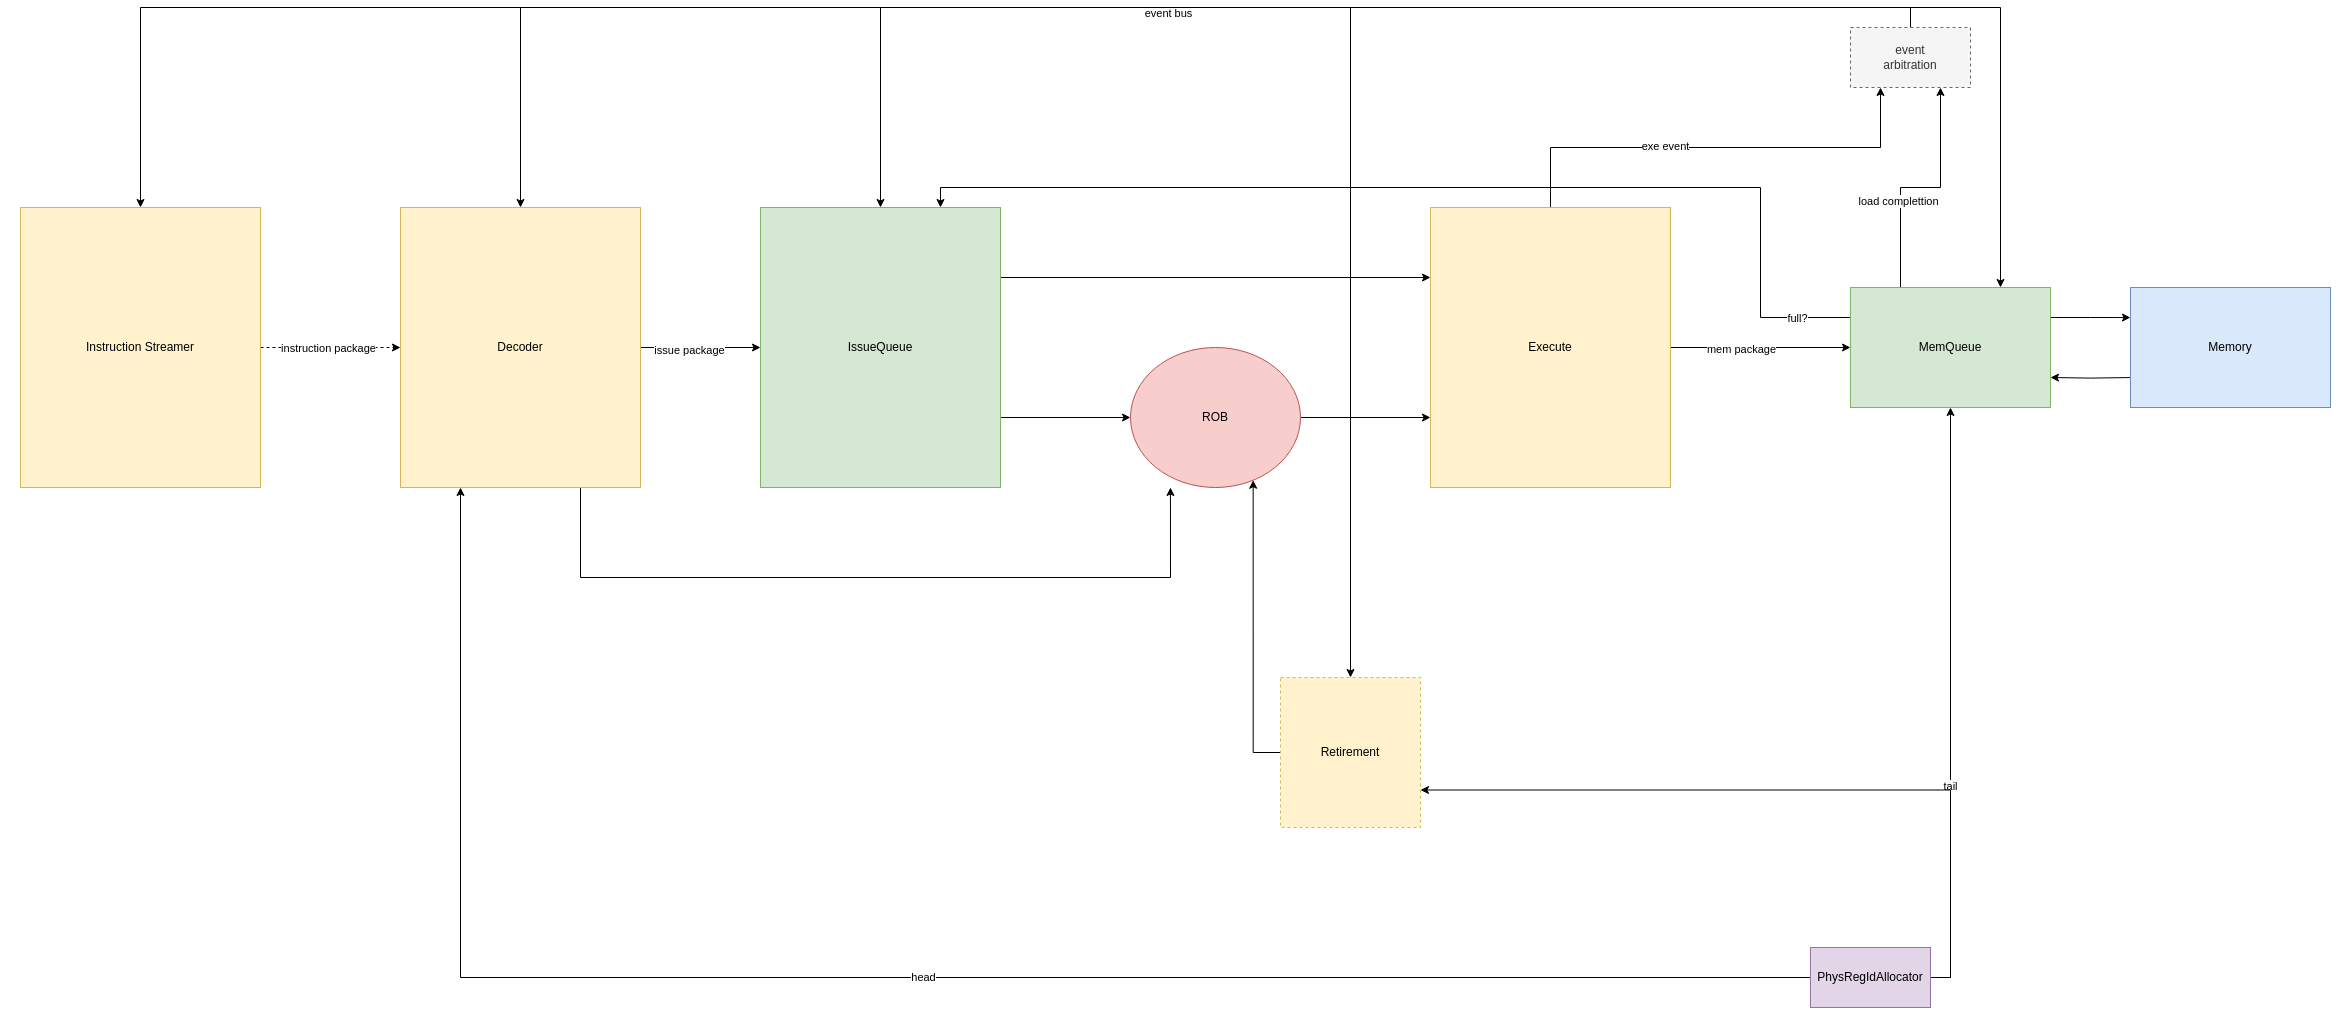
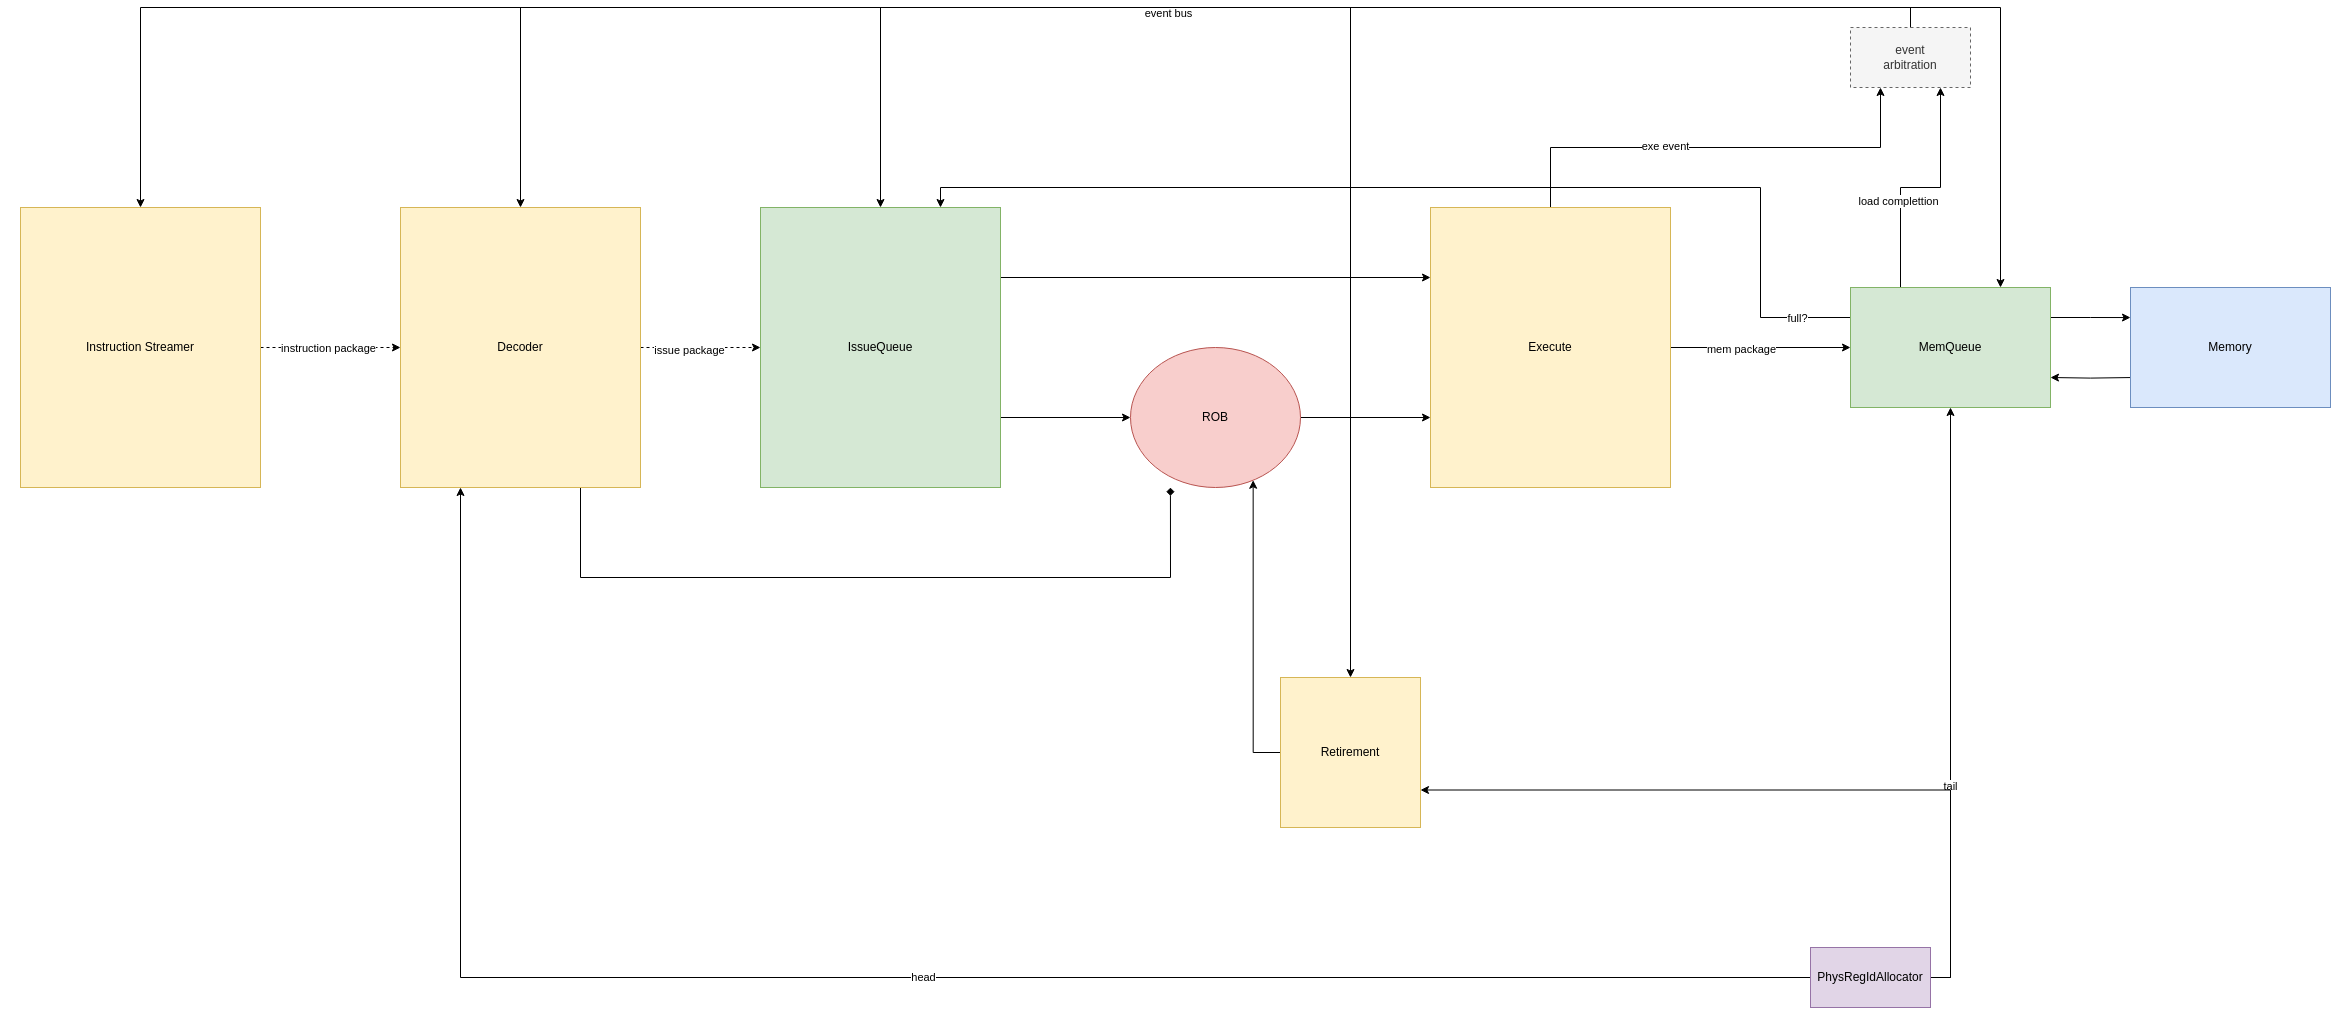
edge "Decoder" -> "IssueQueue": style solid -> dashed
edge "Decoder" -> "ROB": arrowhead classic -> diamond
node "Retirement": style dashed -> solid
